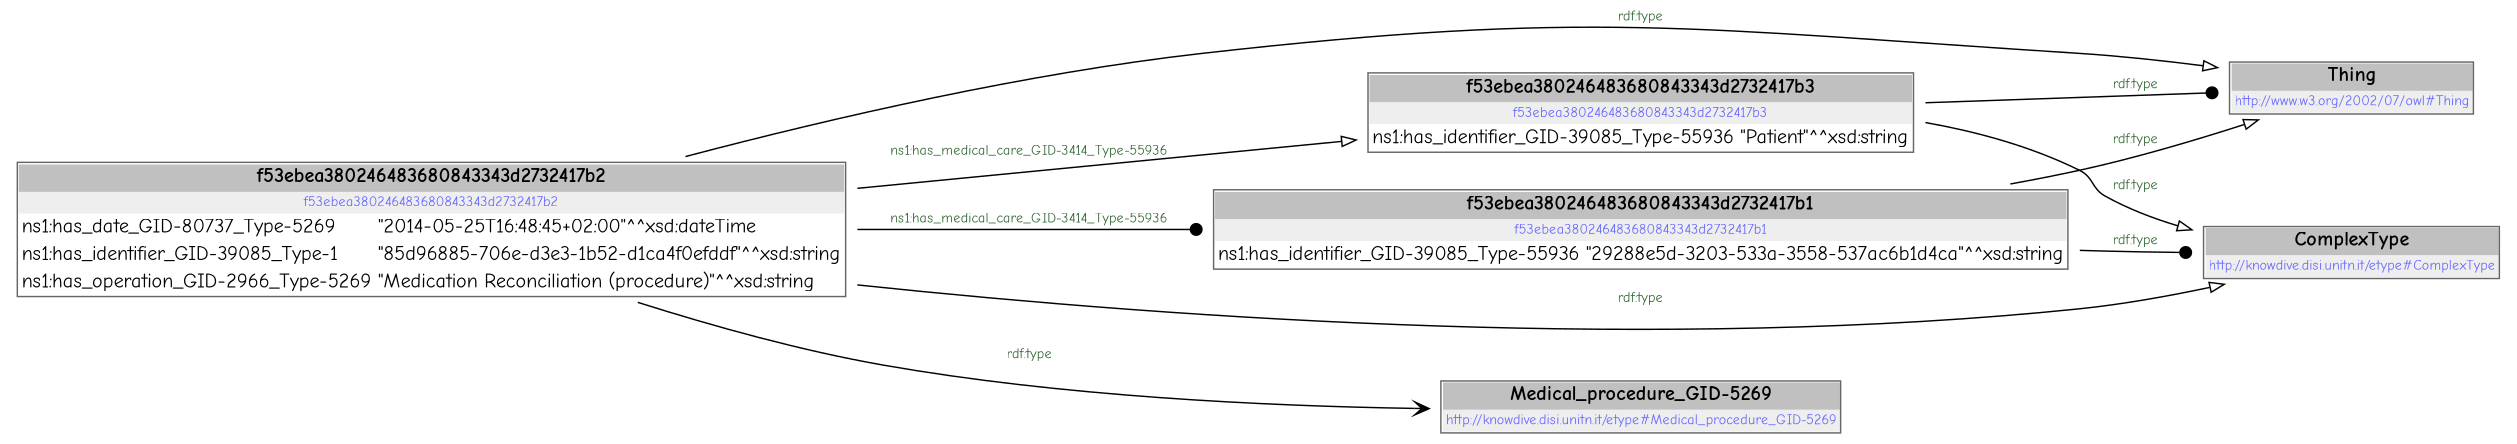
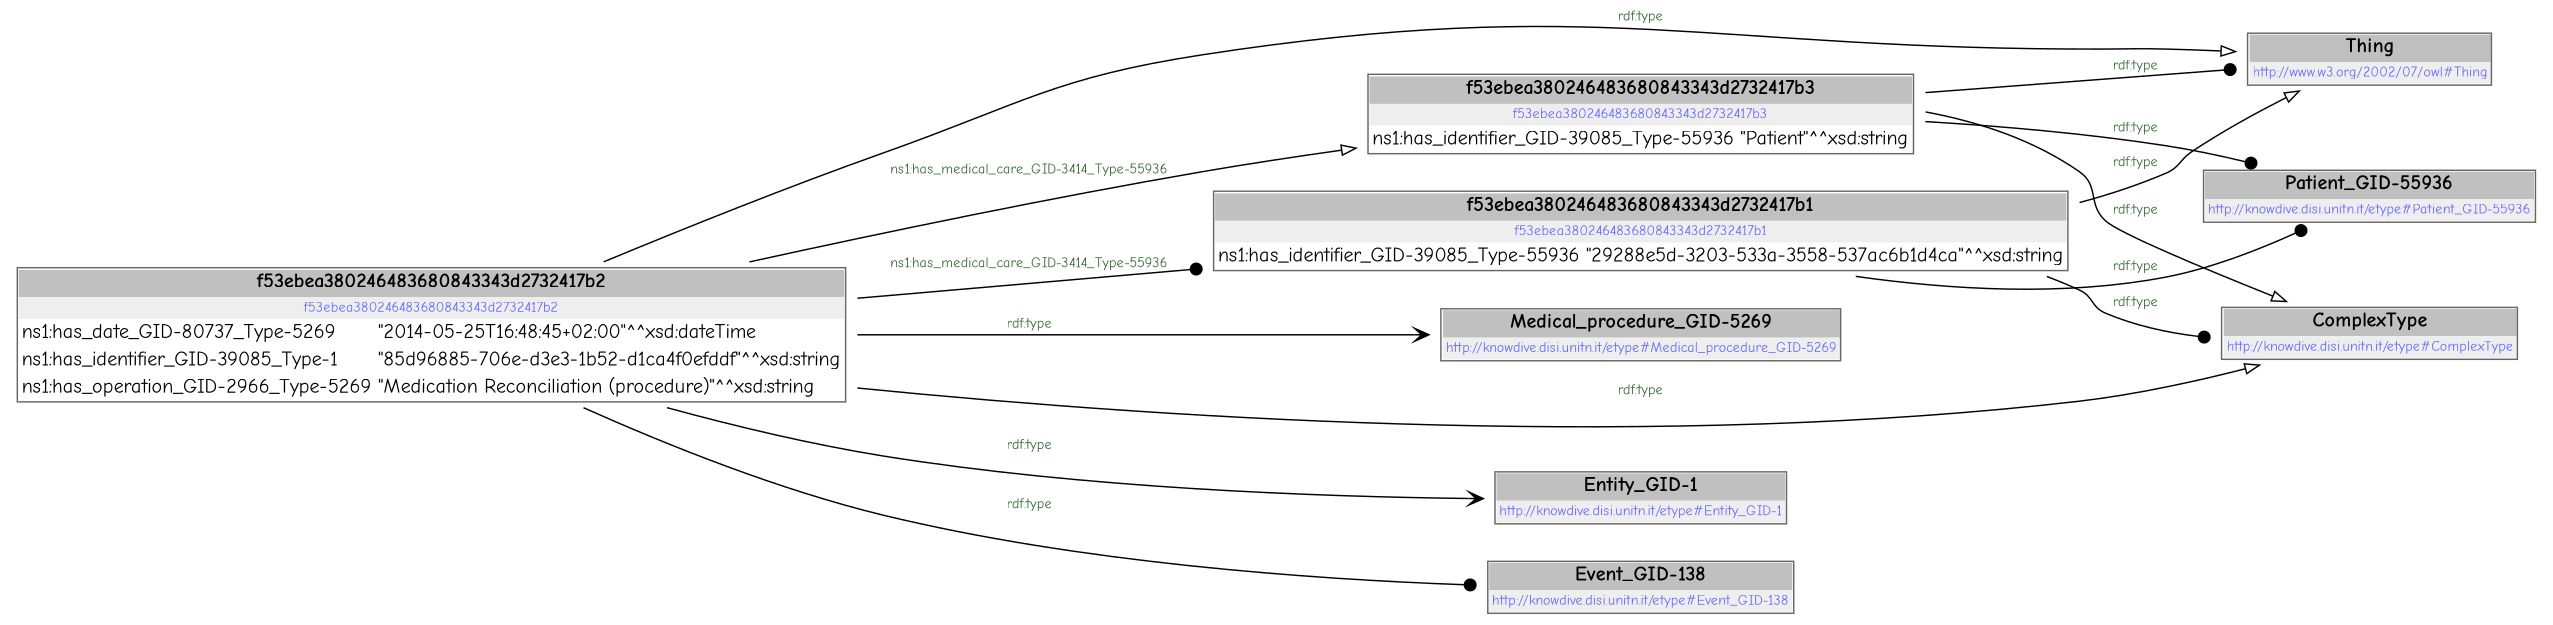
node "Patient_GID-55936": added
node "Entity_GID-1": added
node "Event_GID-138": added
